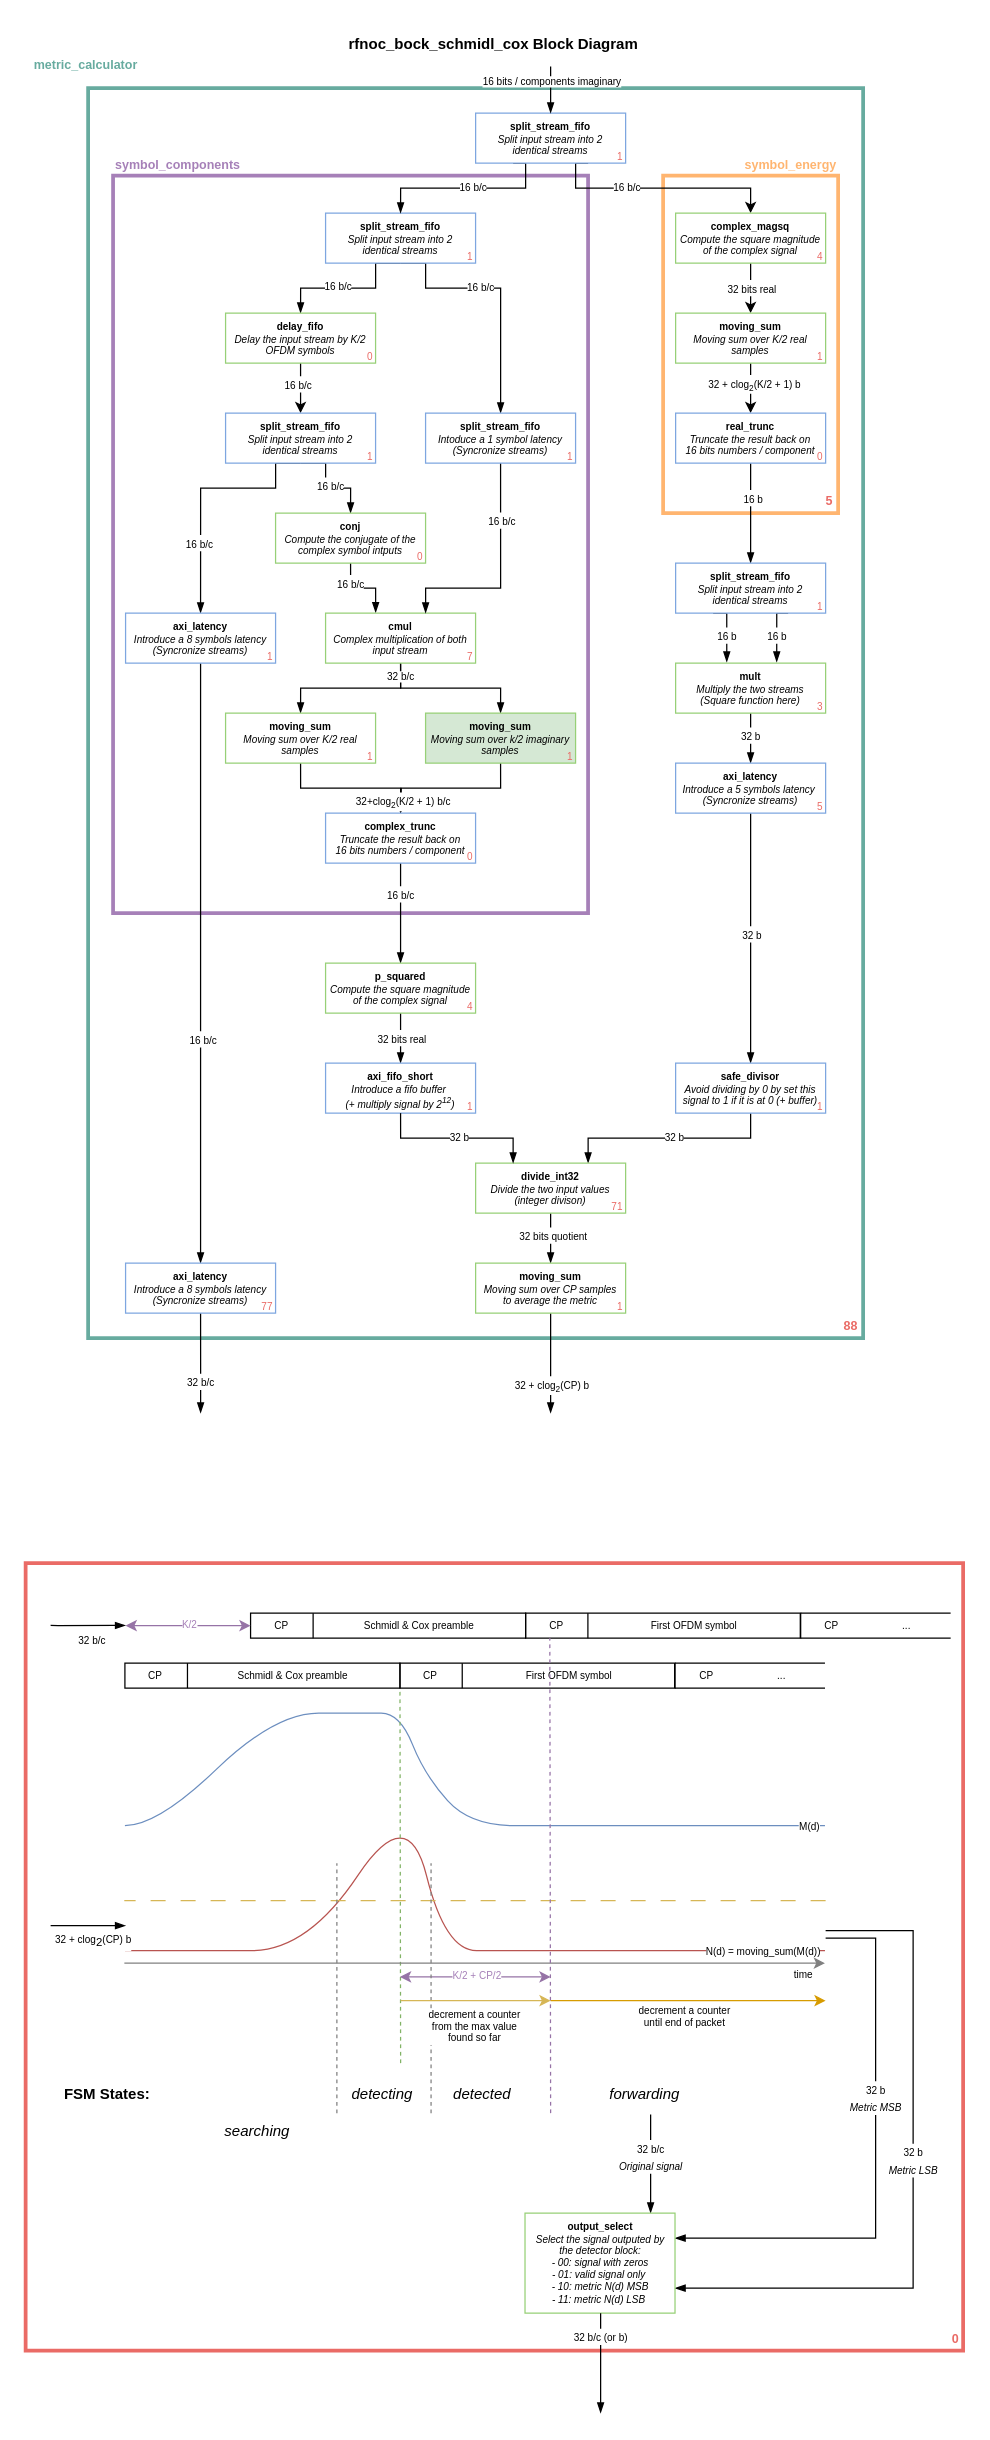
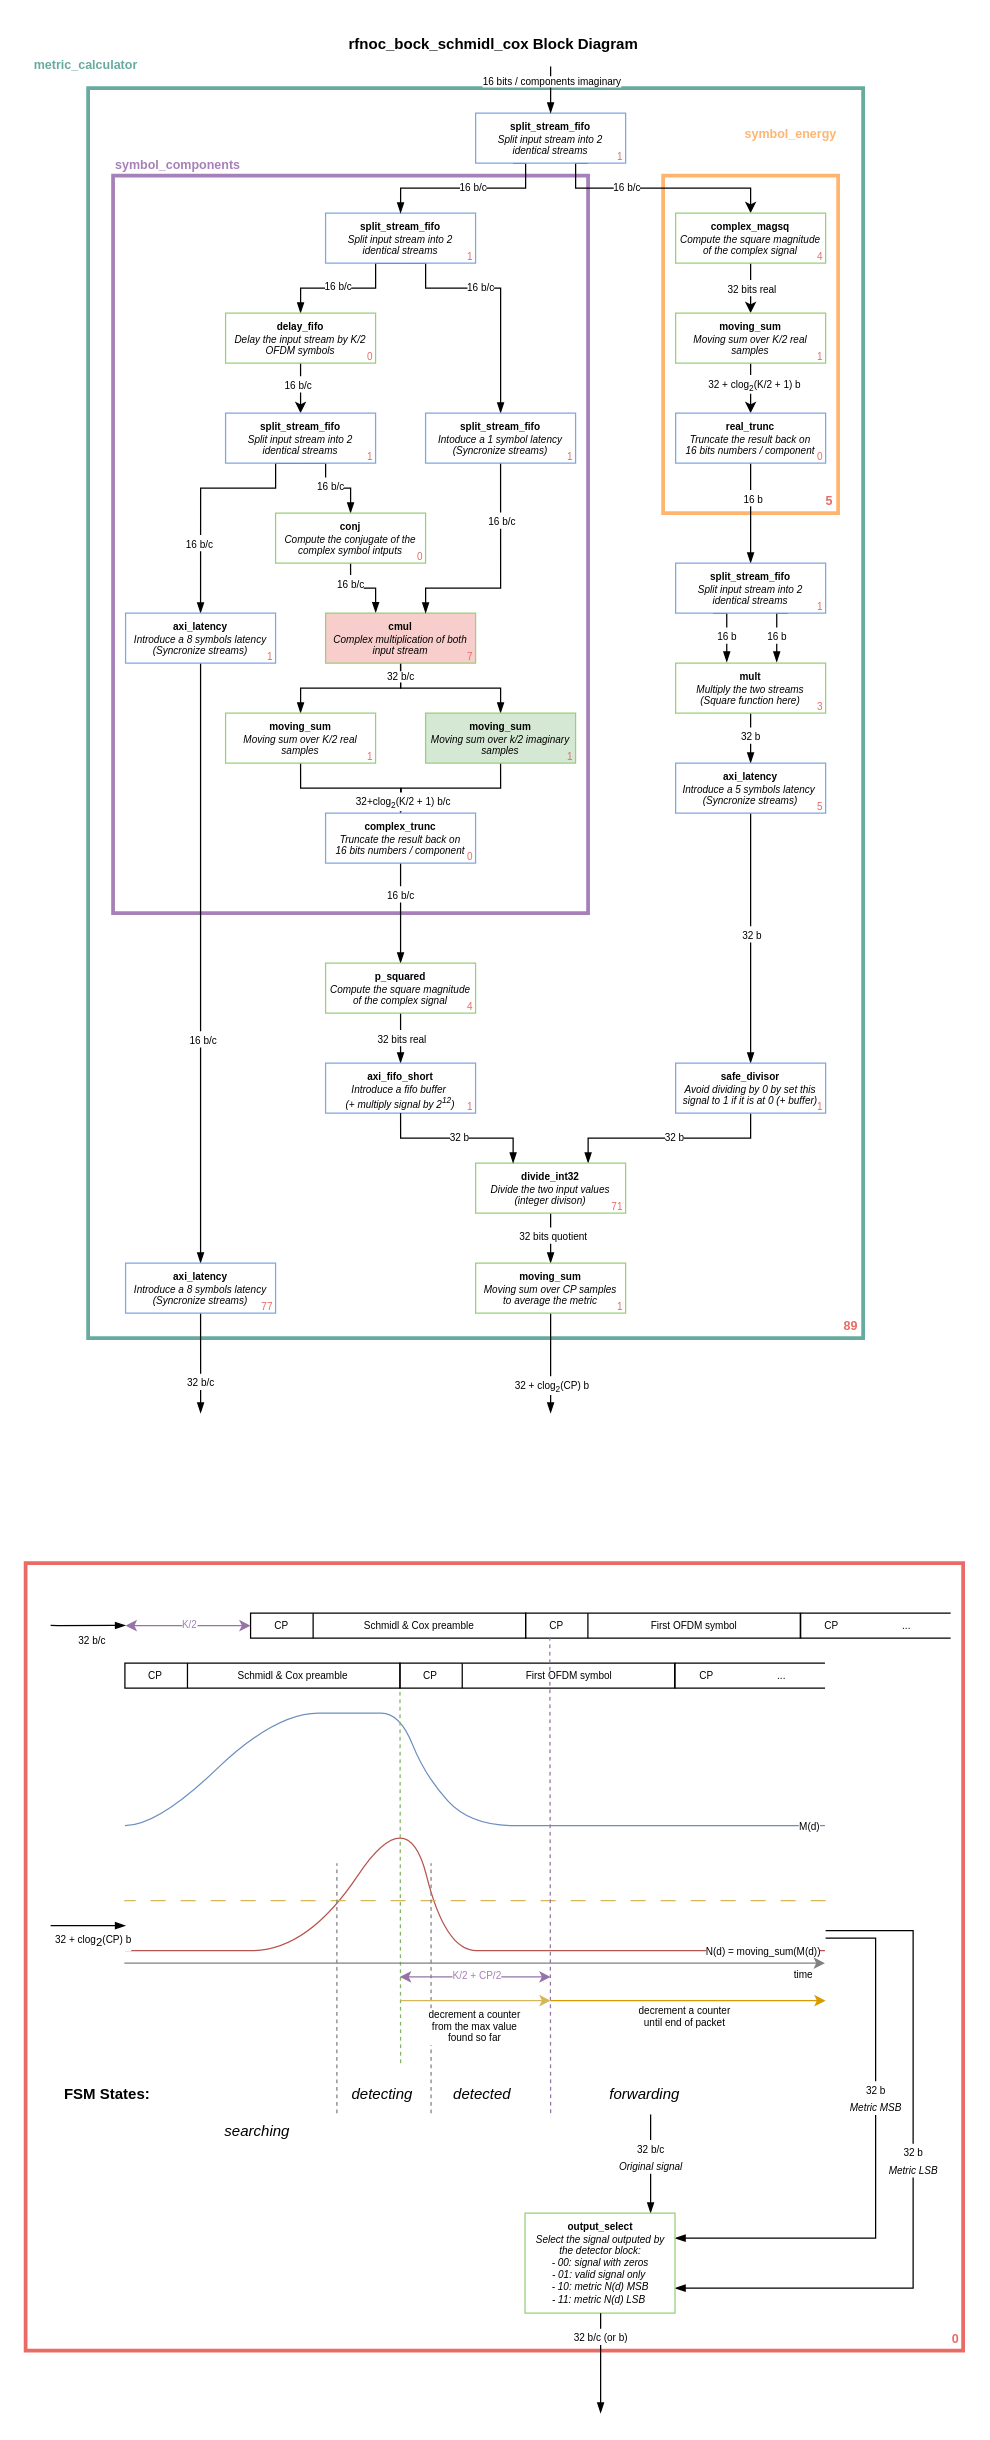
node "symbol_energy": moved (776, 157) -> (776, 126)
node "cmul Complex multiplication of both input stream": fillcolor #ffffff -> #f8cecc
node "88": label "88" -> "89"
